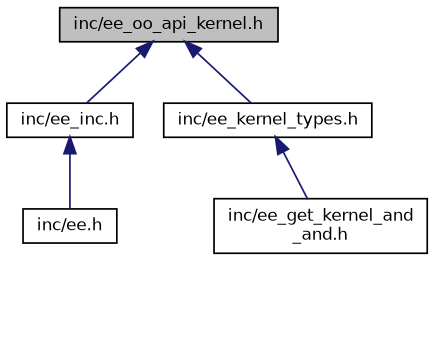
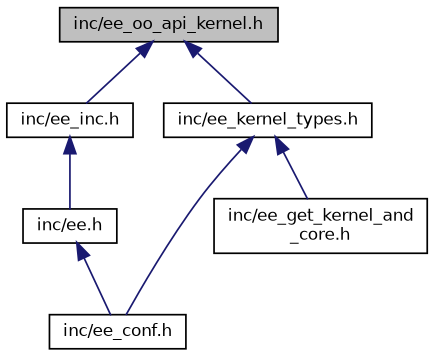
node "inc/ee_get_kernel_and _and.h": label "inc/ee_get_kernel_and _and.h" -> "inc/ee_get_kernel_and _core.h"
node "inc/ee_conf.h": added
